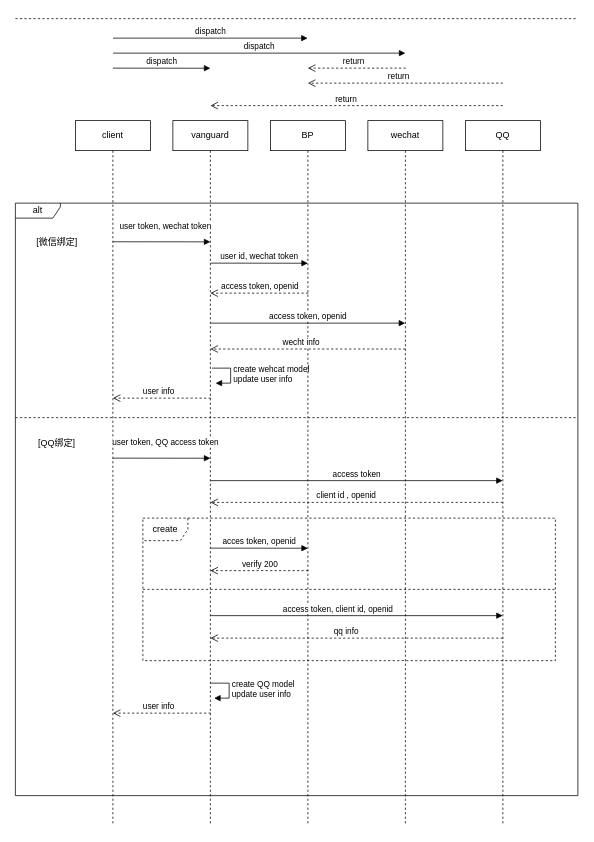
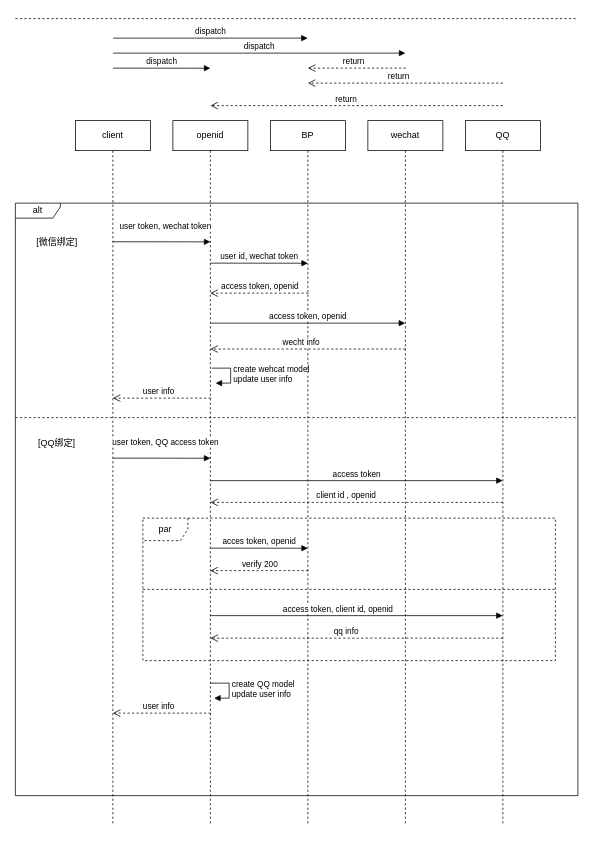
node "vanguard": label "vanguard" -> "openid"
node "create": label "create" -> "par"
